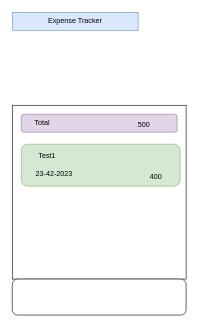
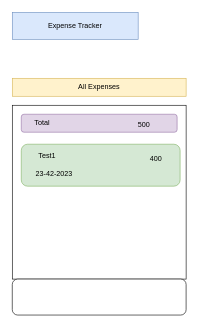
node "Expense Tracker": size 126x18 -> 126x27
node "All Expenses": added
node "400": moved (156, 177) -> (156, 159)
